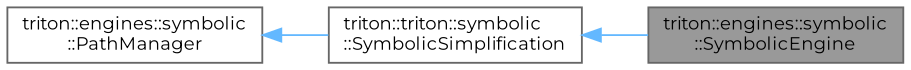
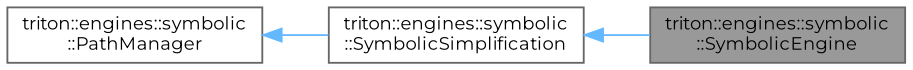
node "triton::triton::symbolic ::SymbolicSimplification": label "triton::triton::symbolic ::SymbolicSimplification" -> "triton::engines::symbolic ::SymbolicSimplification"
